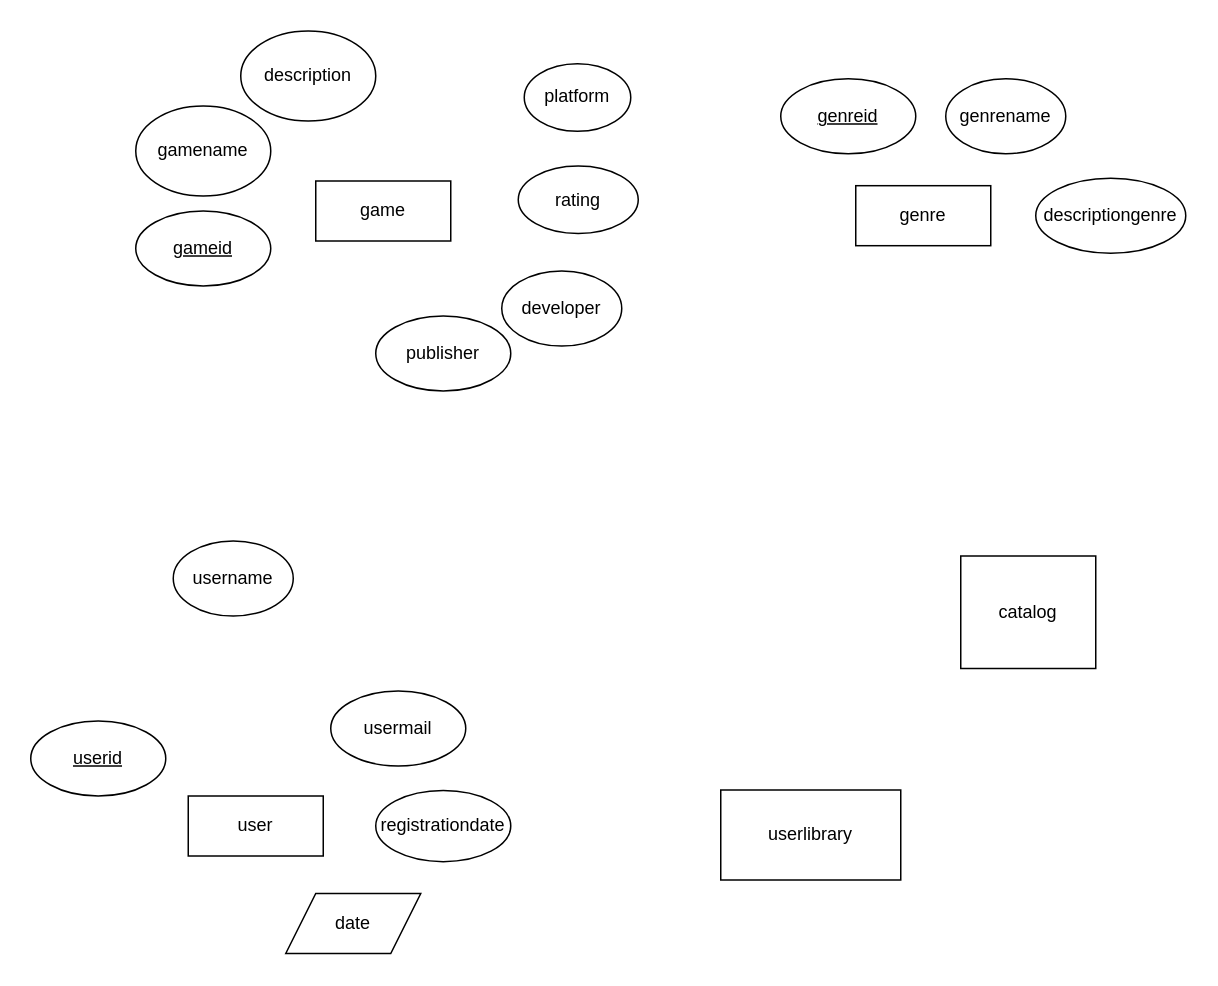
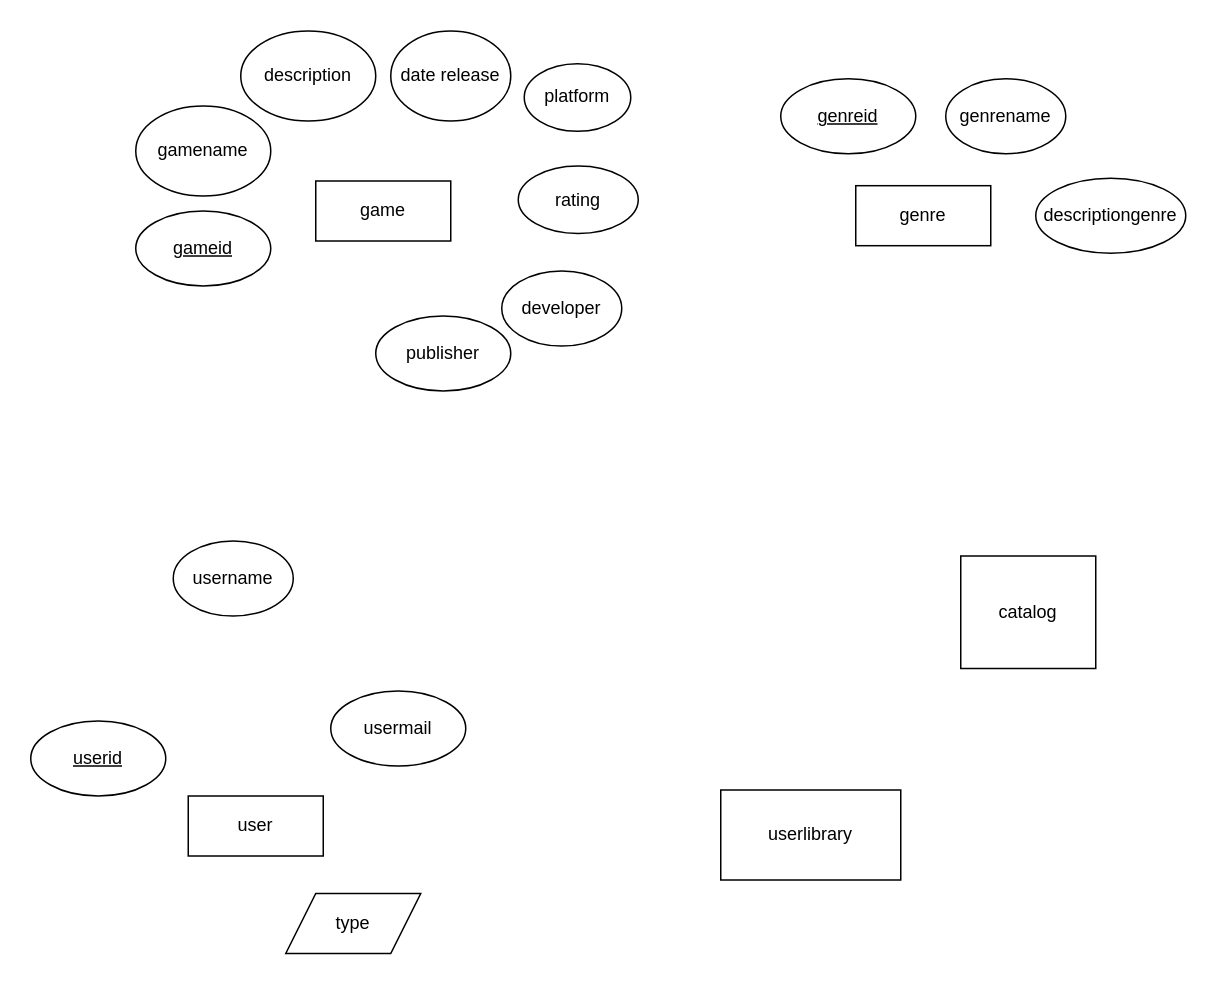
node "date release": added
node "registrationdate": removed
node "date": label "date" -> "type"
